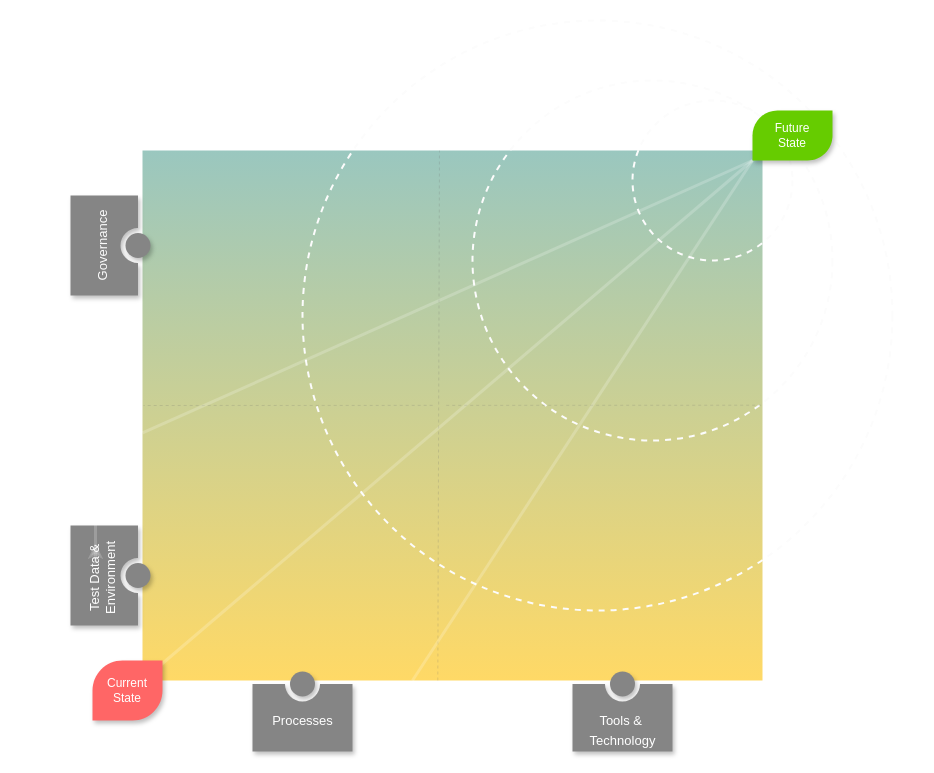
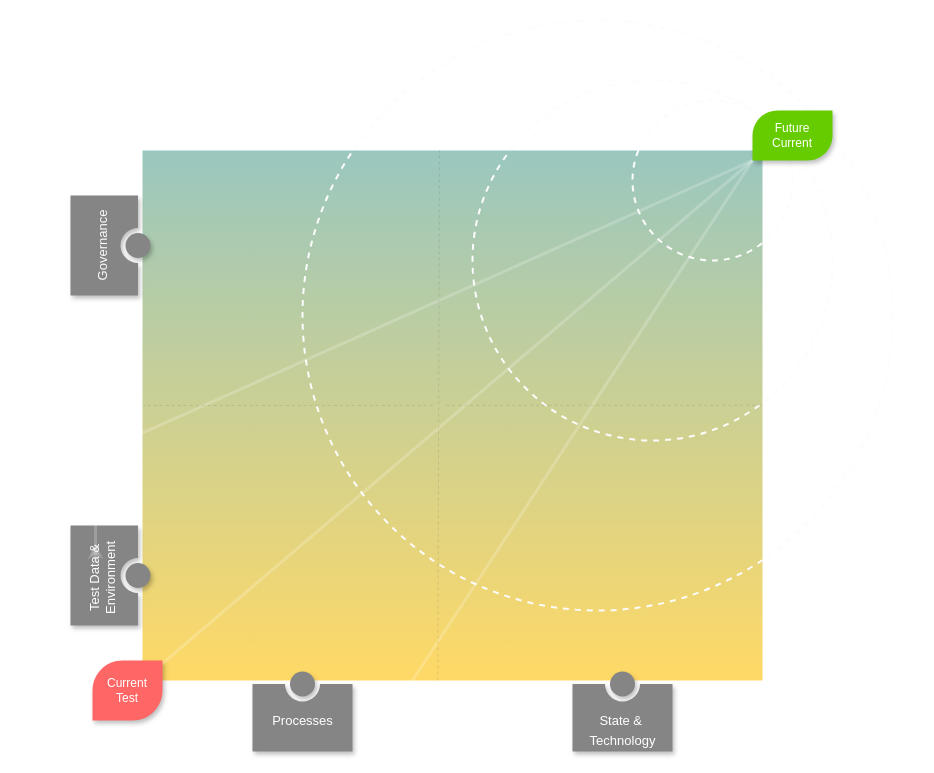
node "Future State": label "Future State" -> "Future Current"
node "Current State": label "Current State" -> "Current Test"
node "Tools & Technology": label "Tools & Technology" -> "State & Technology"
